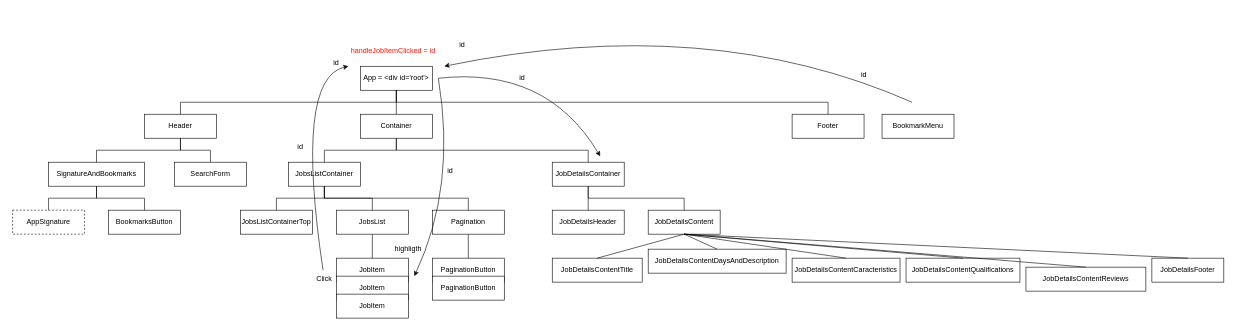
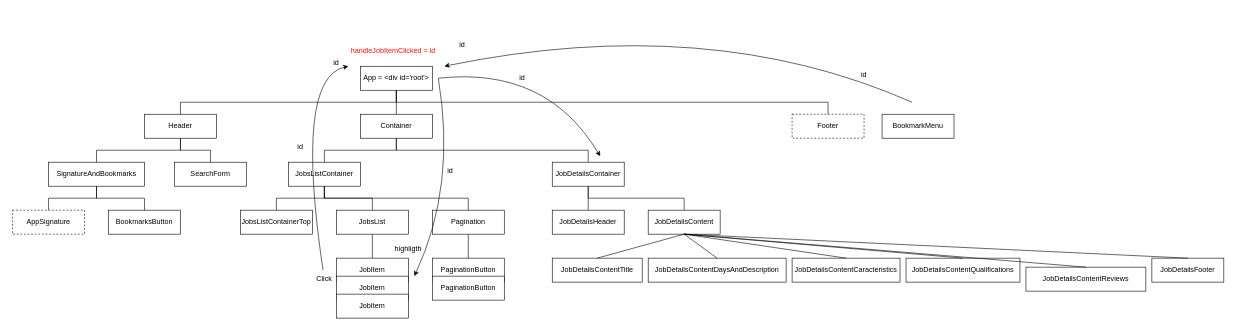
node "Footer": style solid -> dashed
node "JobDetailsContentDaysAndDescription": moved (717, 261) -> (717, 270)
